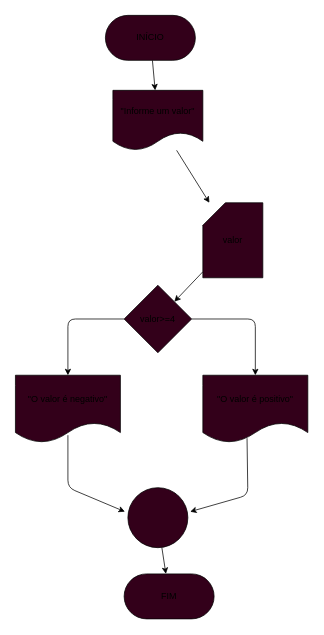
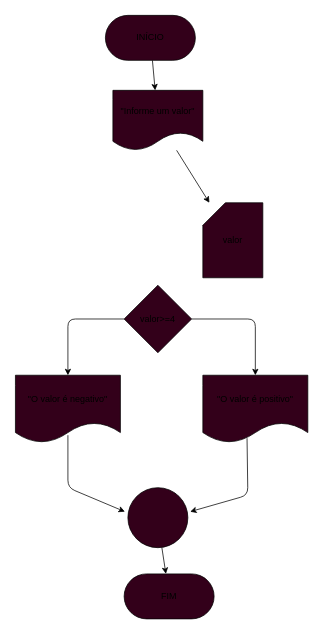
edge "valor" -> "valor>=4": removed
